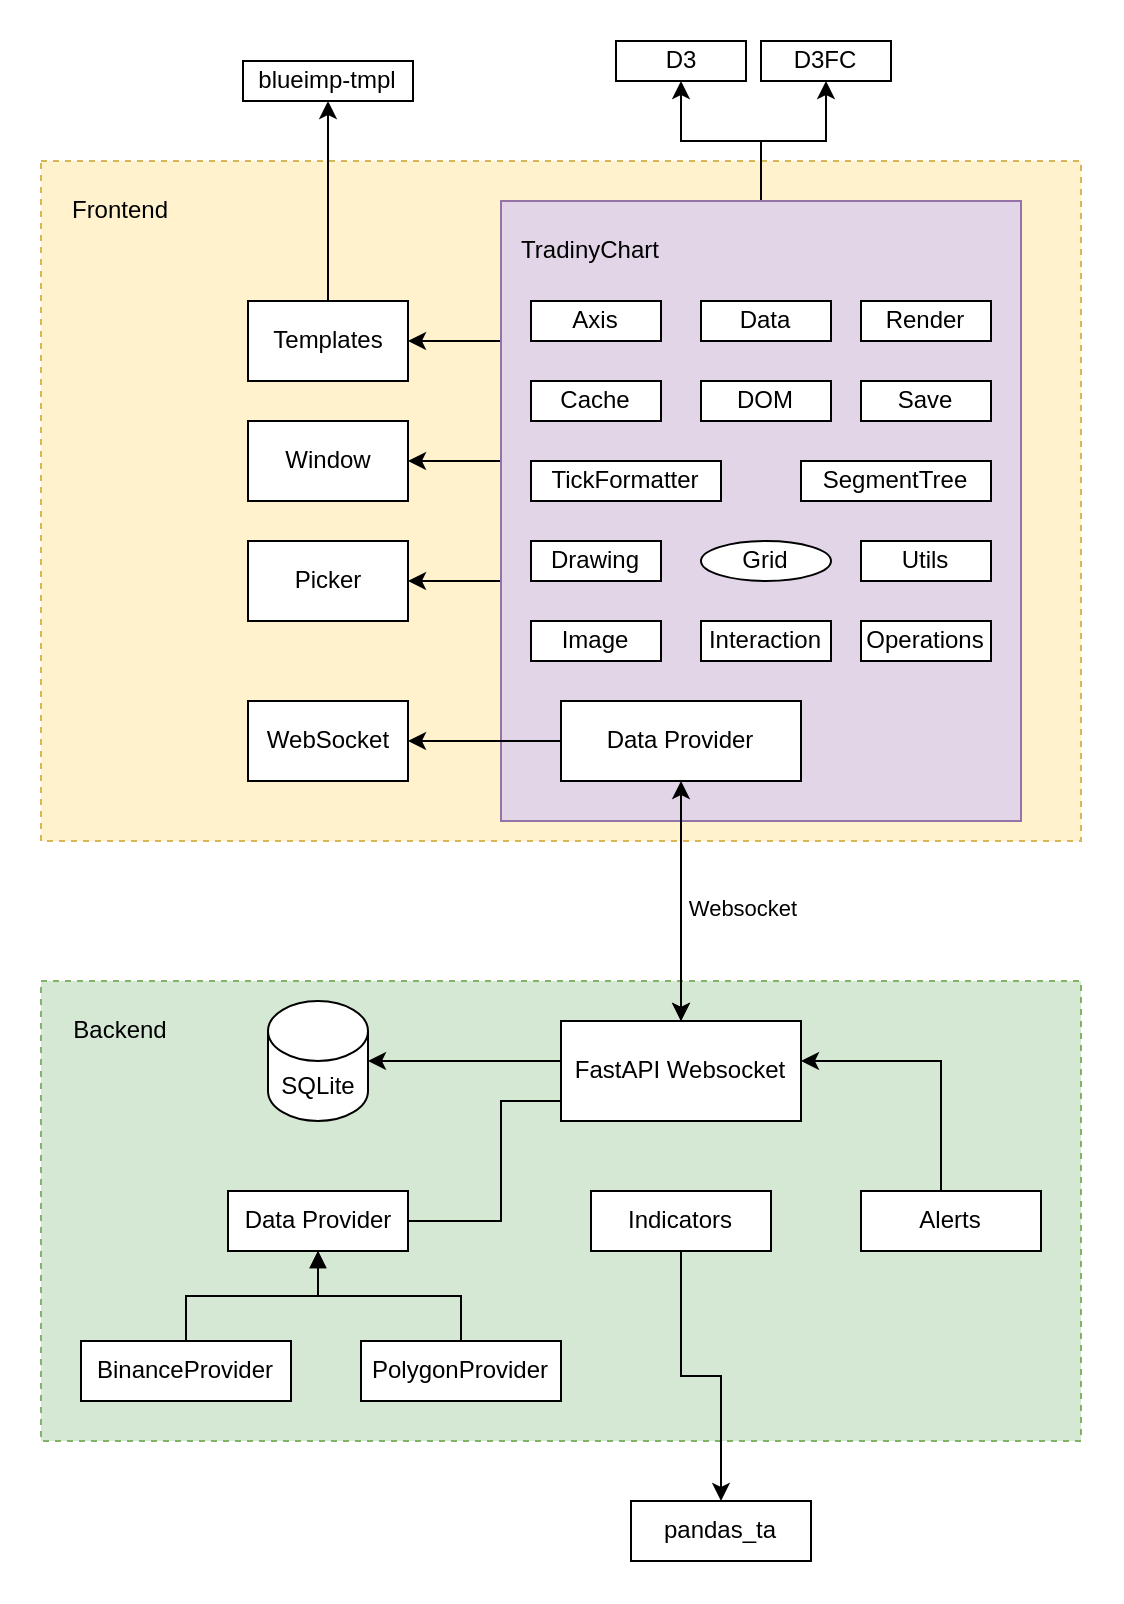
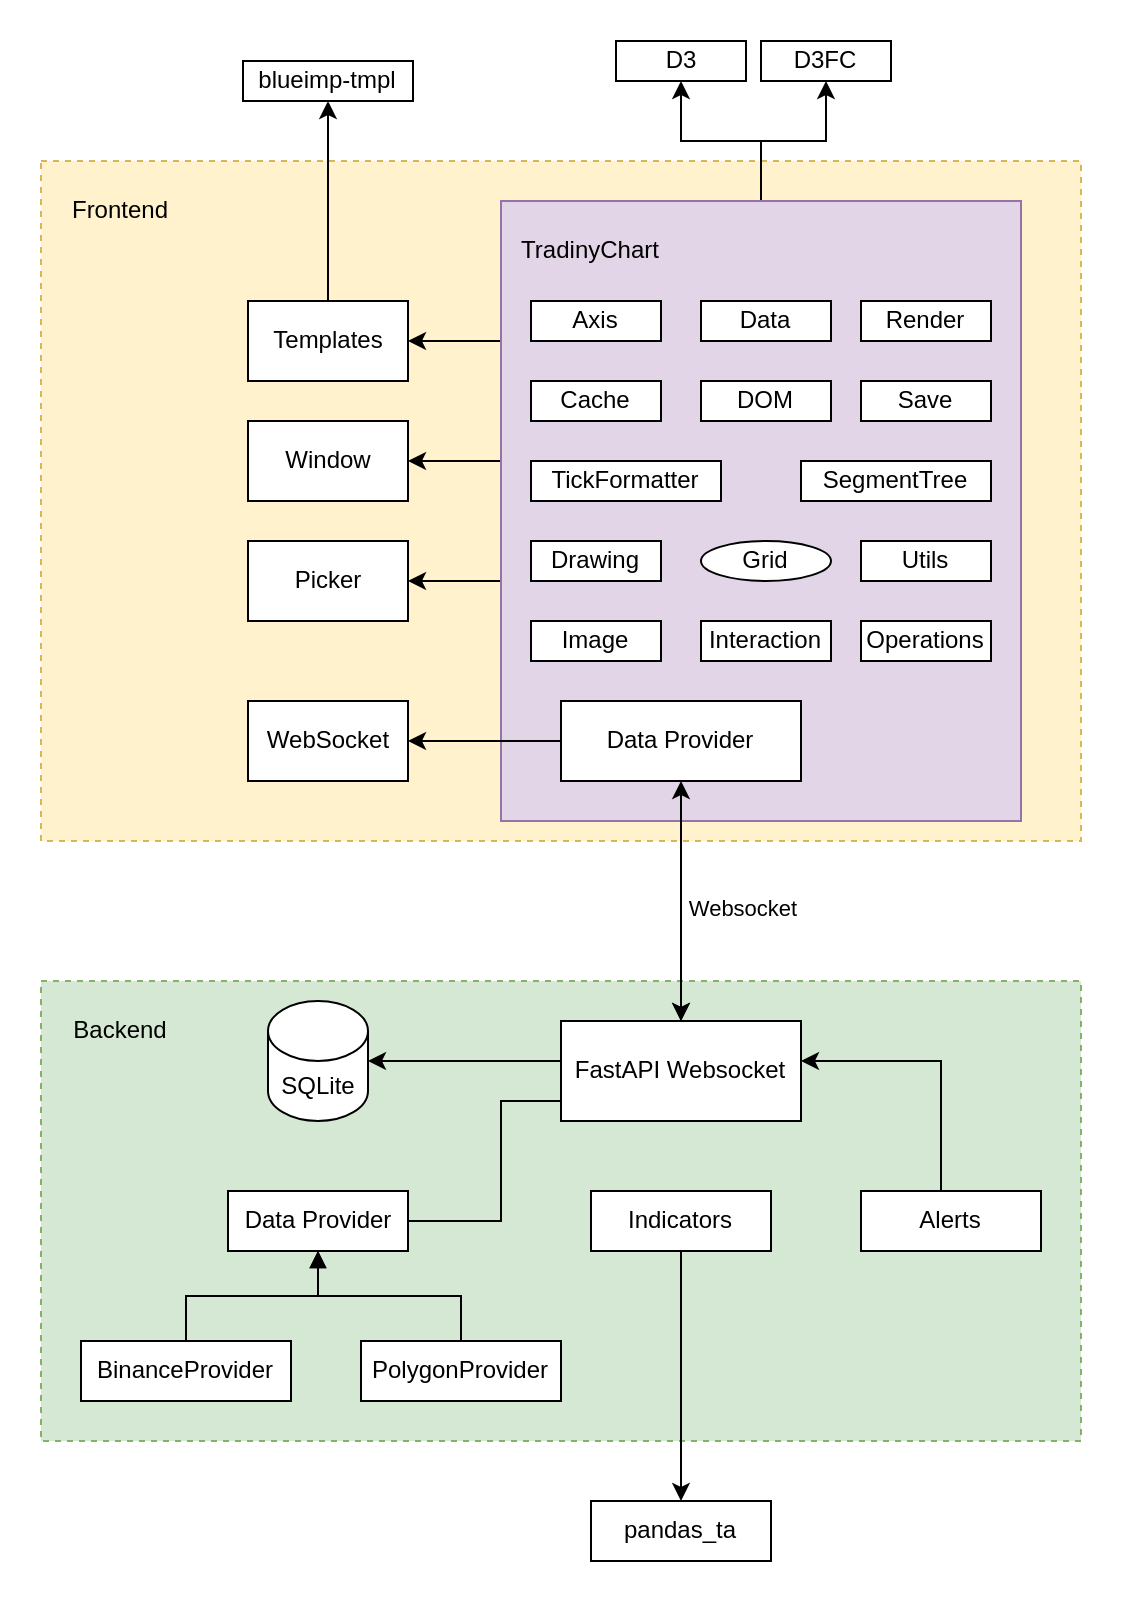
node "pandas_ta": moved (721, 1531) -> (681, 1531)
